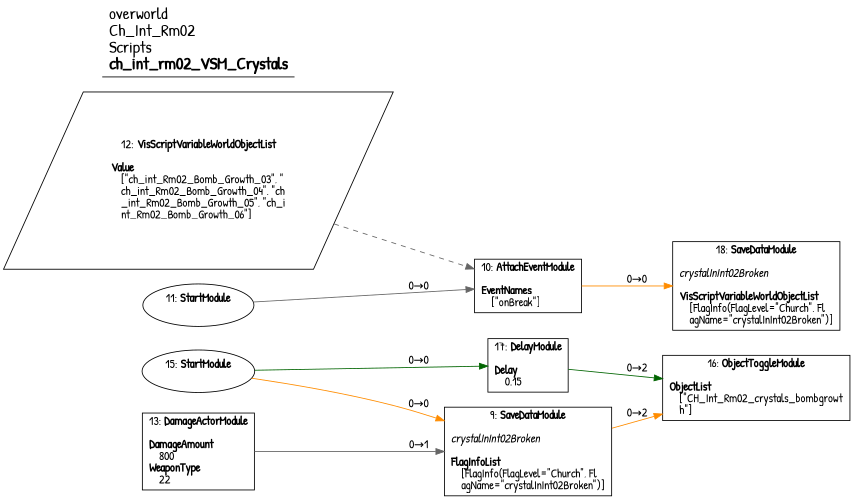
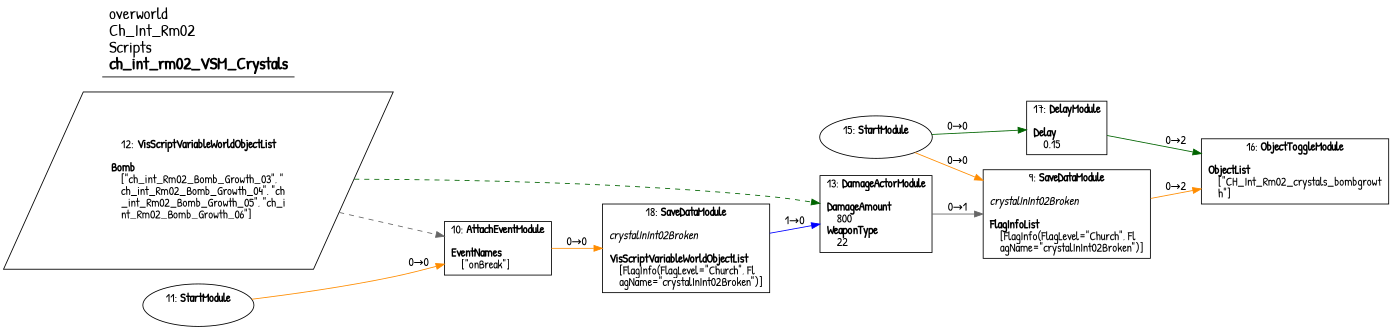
node "12:": text "Value" -> "Bomb"
edge "12:" -> "13:": added
edge "18:" -> "13:": added, label "1→0"
edge "11:" -> "10:": color gray40 -> darkorange
